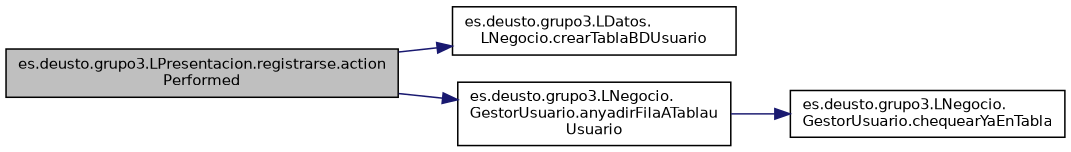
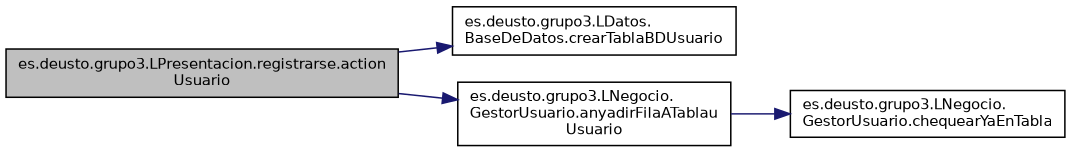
node "es.deusto.grupo3.LDatos. LNegocio.crearTablaBDUsuario": label "es.deusto.grupo3.LDatos. LNegocio.crearTablaBDUsuario" -> "es.deusto.grupo3.LDatos. BaseDeDatos.crearTablaBDUsuario"
node "es.deusto.grupo3.LPresentacion.registrarse.action Performed": label "es.deusto.grupo3.LPresentacion.registrarse.action Performed" -> "es.deusto.grupo3.LPresentacion.registrarse.action Usuario"
